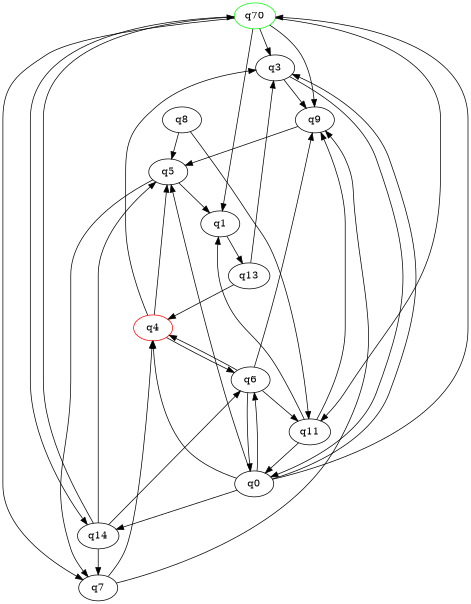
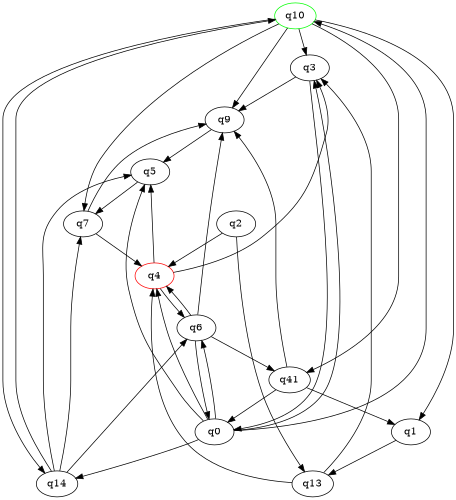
node "q70": label "q70" -> "q10"
node "q8": removed
edge "q5" -> "q1": removed
node "q2": added
node "q11": label "q11" -> "q41"
